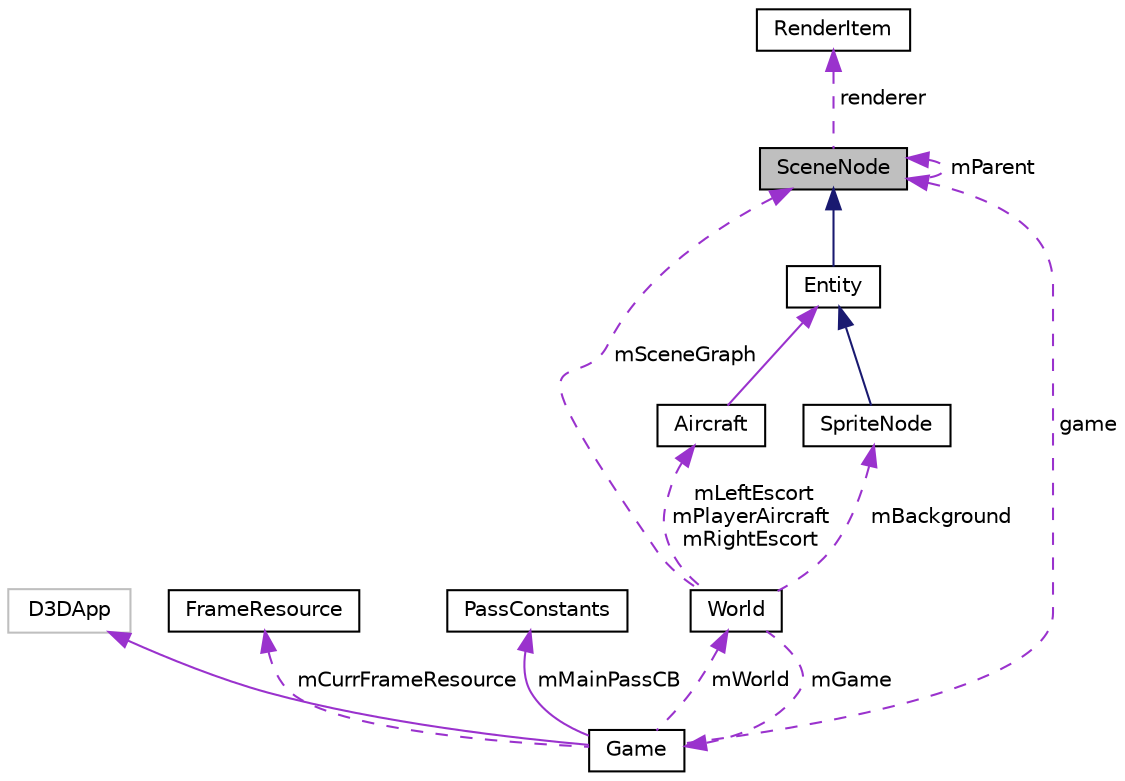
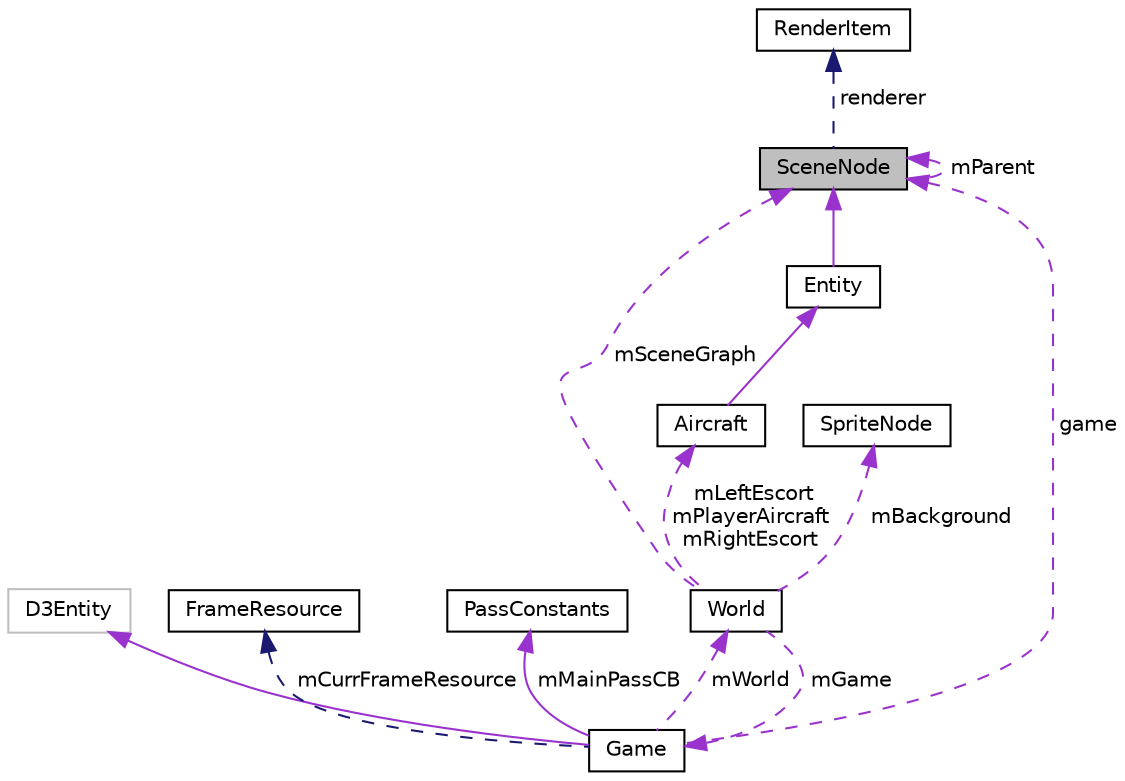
edge "SceneNode" -> "RenderItem": color darkorchid3 -> midnightblue
edge "Entity" -> "SceneNode": color midnightblue -> darkorchid3
edge "SpriteNode" -> "Entity": removed
node "D3DApp": label "D3DApp" -> "D3Entity"
edge "Game" -> "FrameResource": color darkorchid3 -> midnightblue
